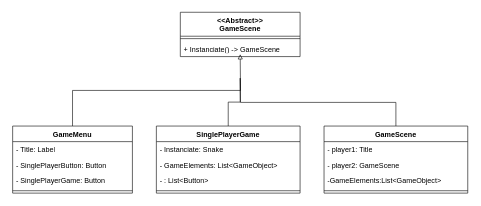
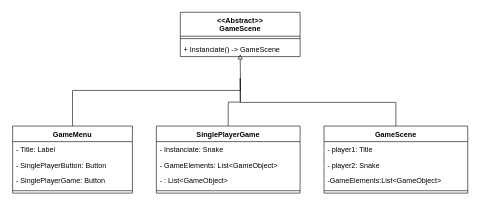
node "- player2: GameScene": label "- player2: GameScene" -> "- player2: Snake"
node "- : List<Button>": label "- : List<Button>" -> "- : List<GameObject>"
